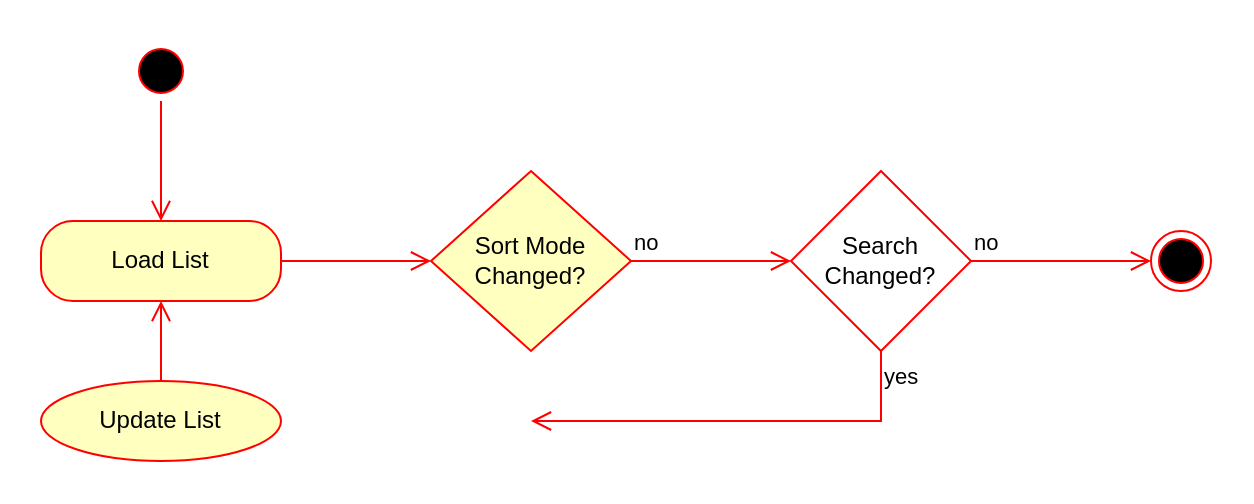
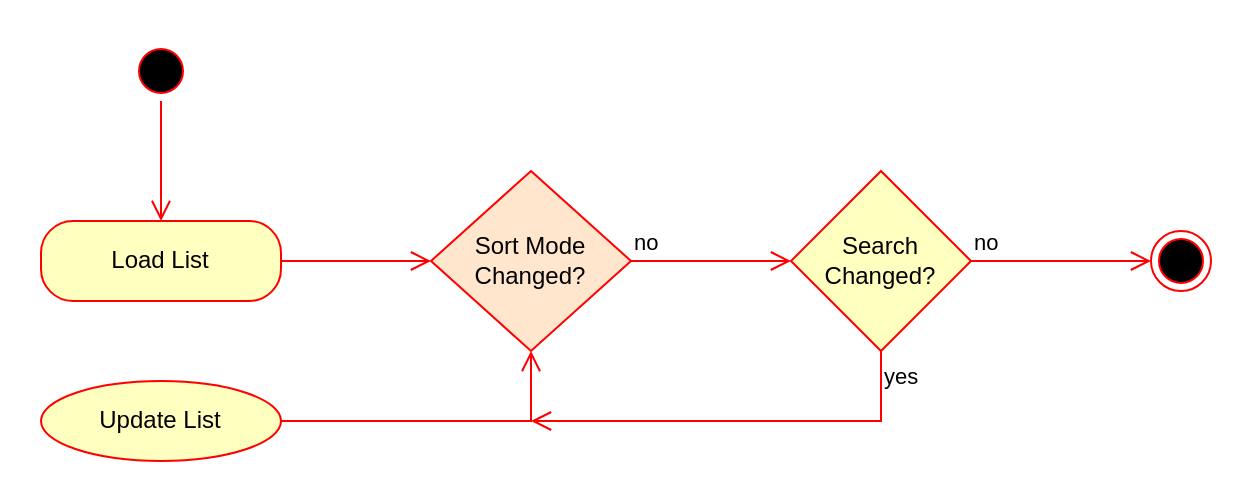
node "Sort Mode Changed?": fillcolor #ffffc0 -> #ffe6cc
node "Search Changed?": fillcolor #ffffff -> #ffffc0
edge "Update List" -> "Load List": now "Update List" -> "Sort Mode Changed?"
